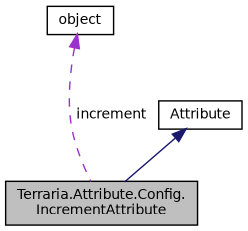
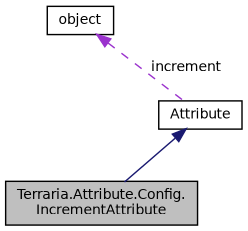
edge "Terraria.Attribute.Config. IncrementAttribute" -> "object": now "Attribute" -> "object"
